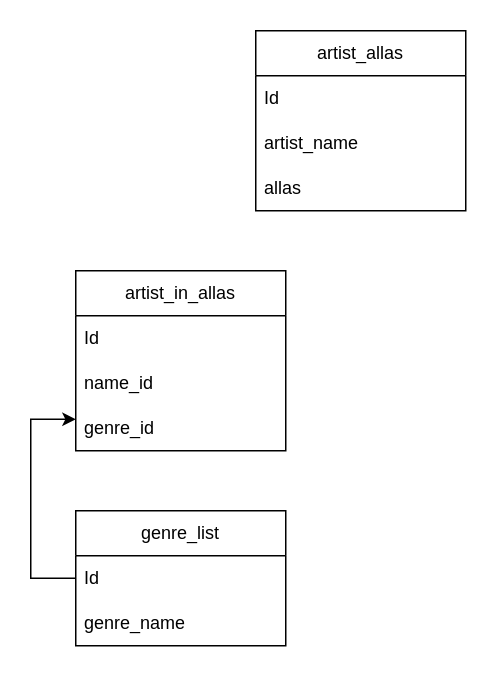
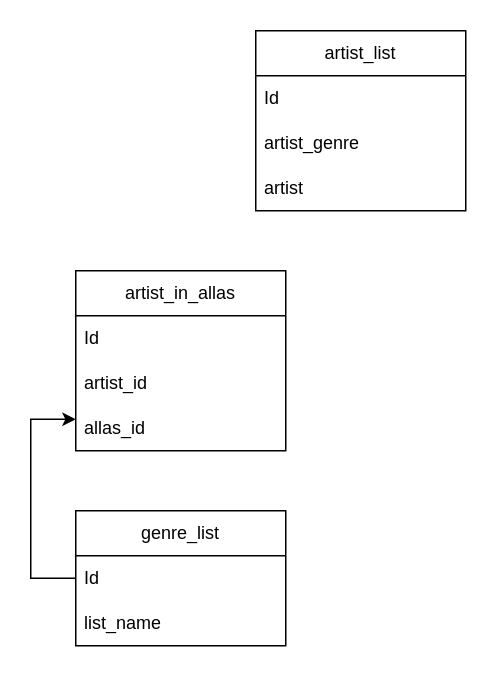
node "artist_allas": label "artist_allas" -> "artist_list"
node "artist_name": label "artist_name" -> "artist_genre"
node "allas": label "allas" -> "artist"
node "name_id": label "name_id" -> "artist_id"
node "genre_id": label "genre_id" -> "allas_id"
node "genre_name": label "genre_name" -> "list_name"
